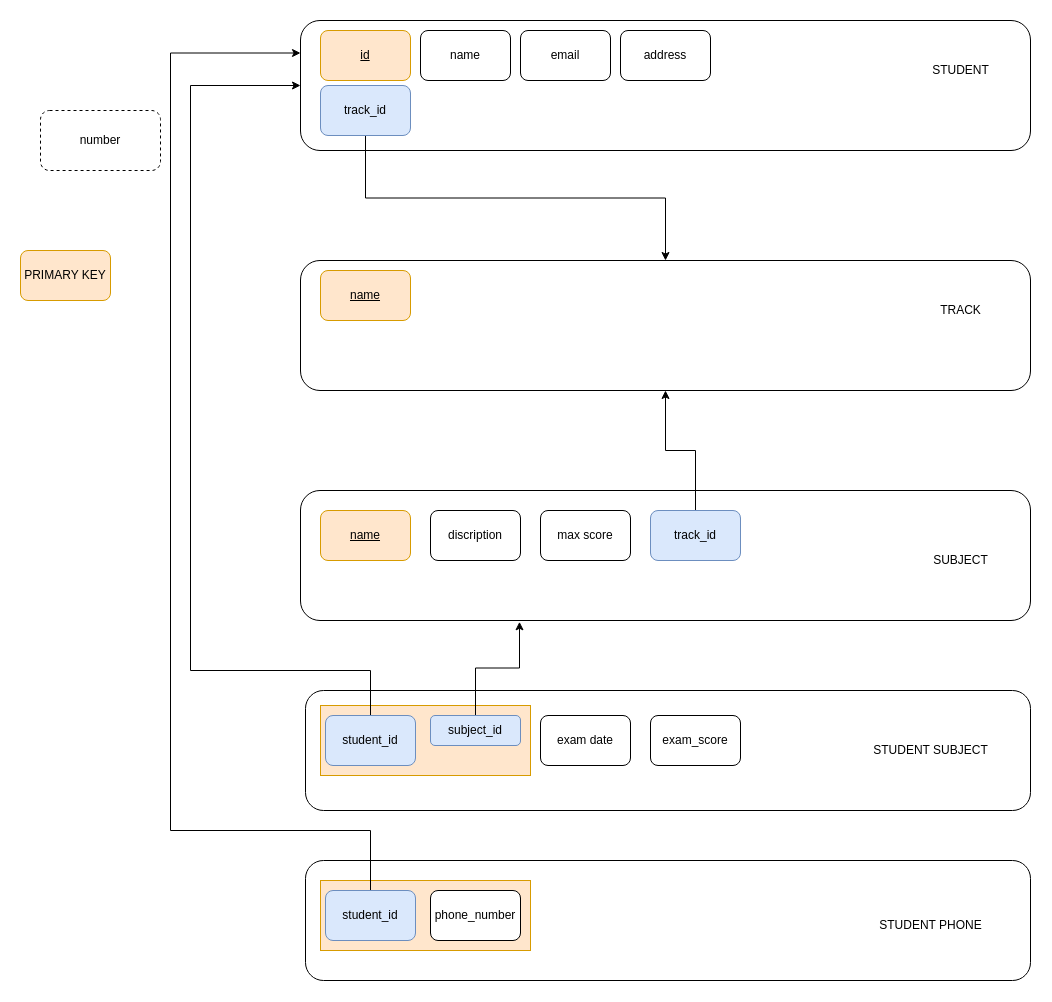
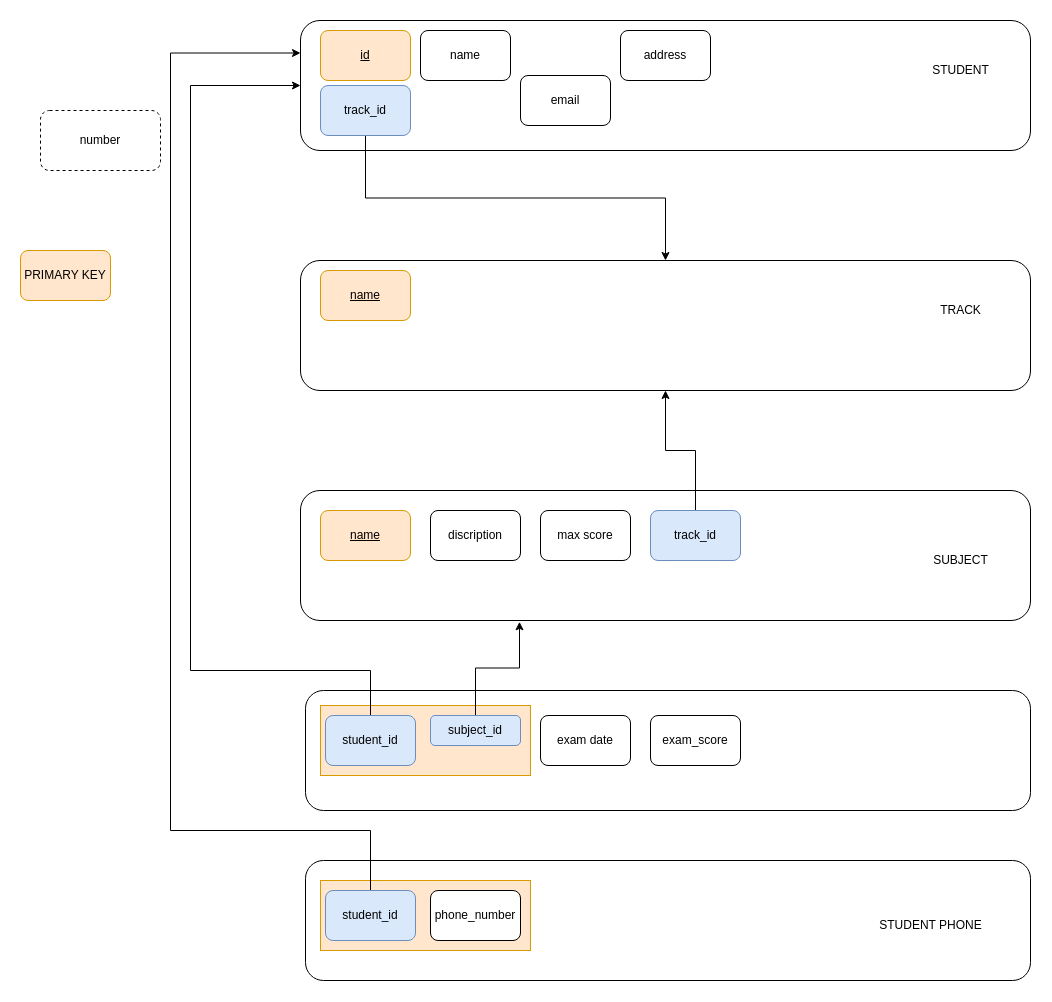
node "email": moved (566, 56) -> (566, 101)
node "STUDENT SUBJECT": removed
